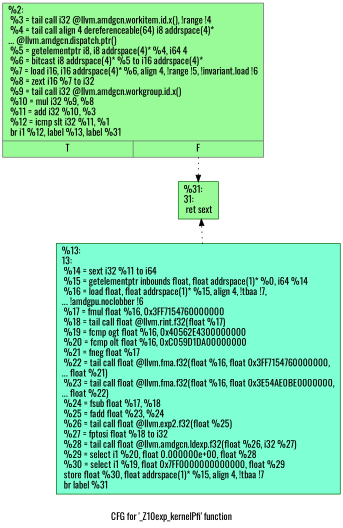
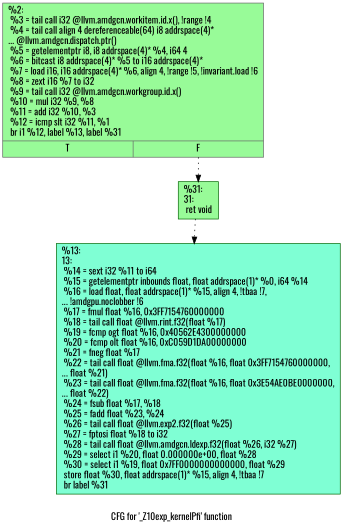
node "%31:": text "ret sext" -> "ret void"
edge "%13:" -> "%31:": reversed
